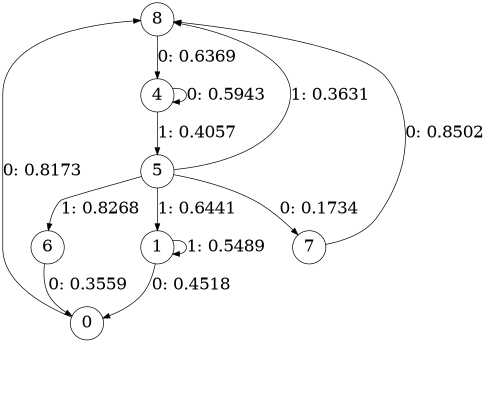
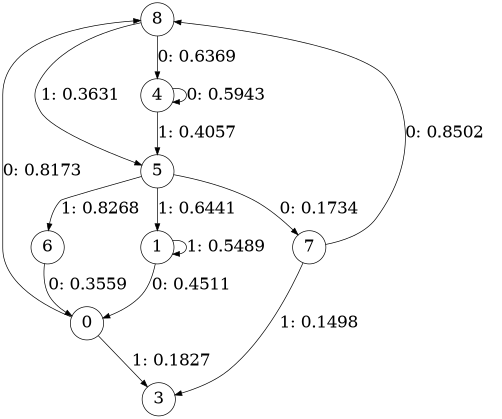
edge "5" -> "8": reversed
edge "1" -> "0": label "0: 0.4518   " -> "0: 0.4511   "
node "3": added
